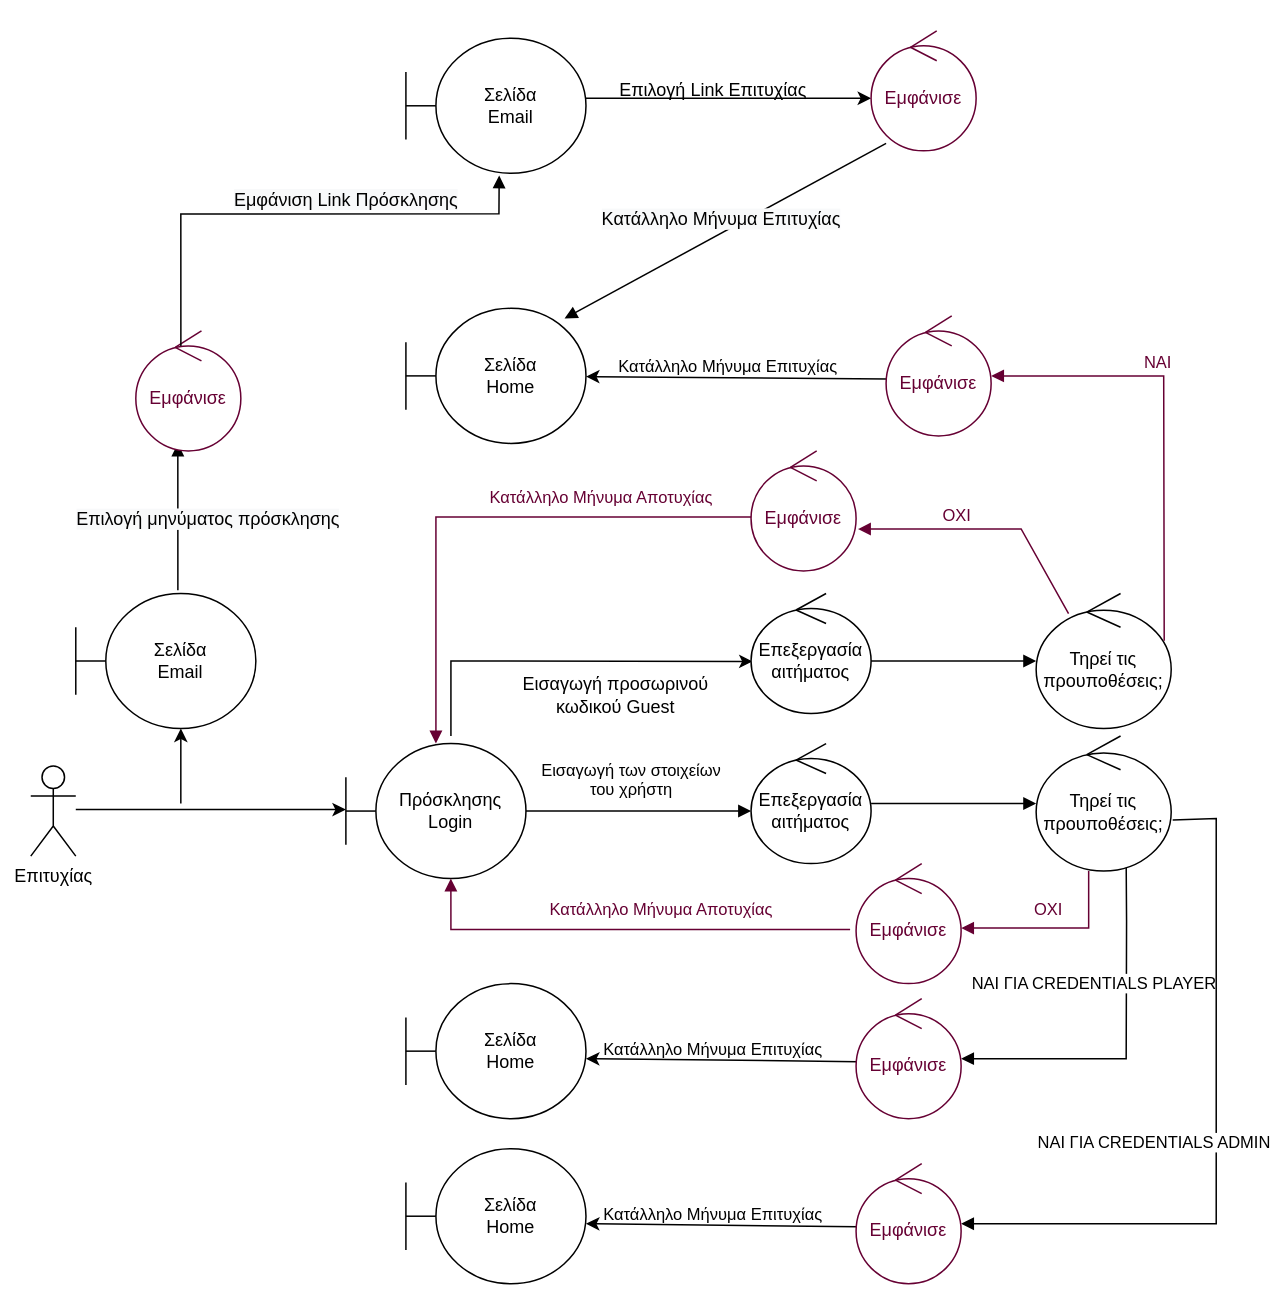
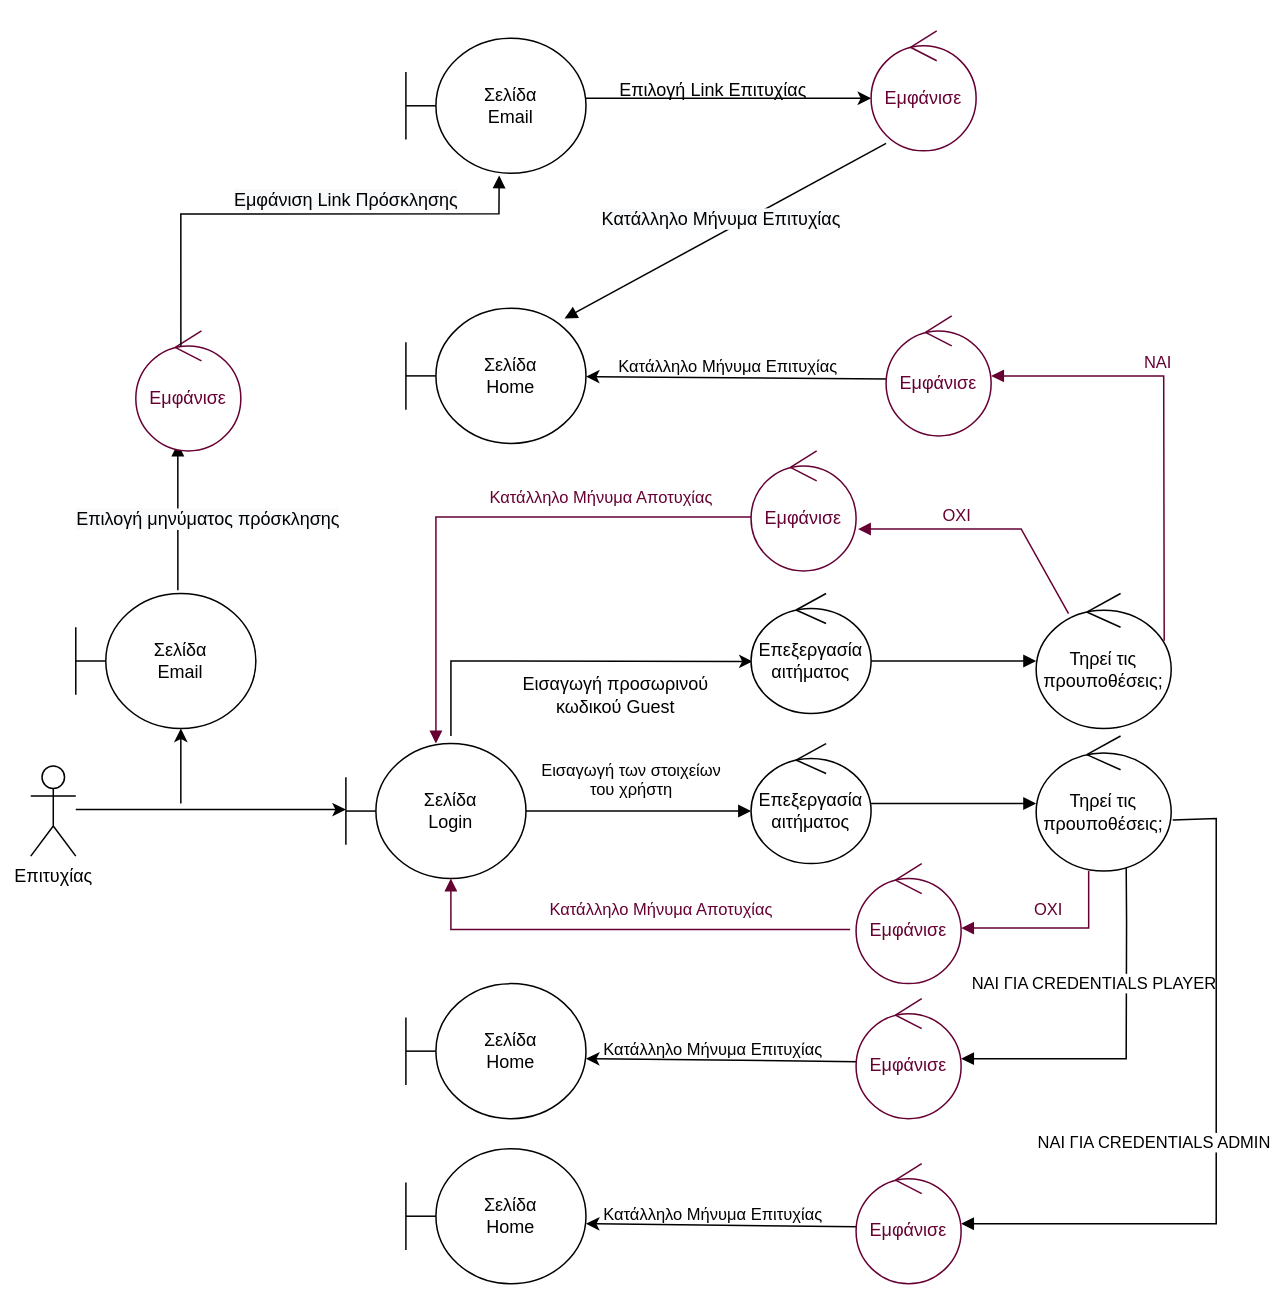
node "Πρόσκλησης Login": label "Πρόσκλησης Login" -> "Σελίδα Login"
